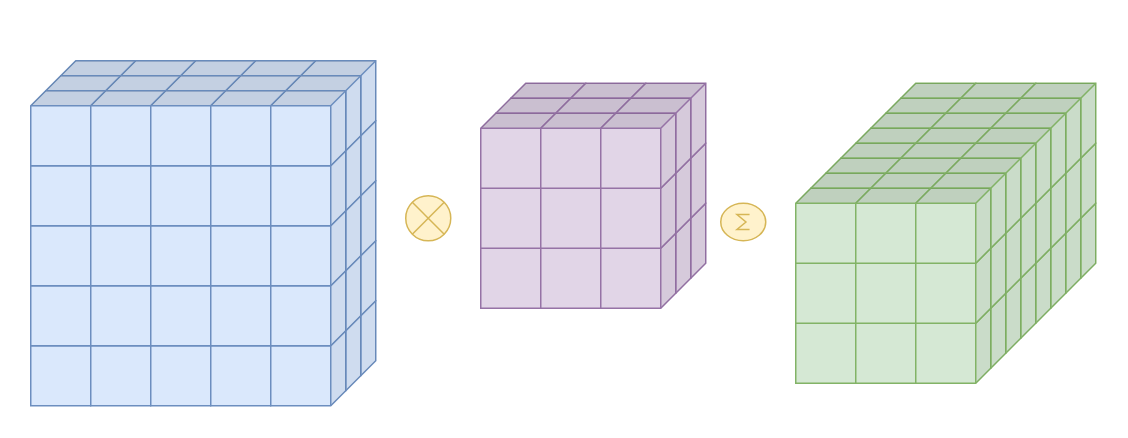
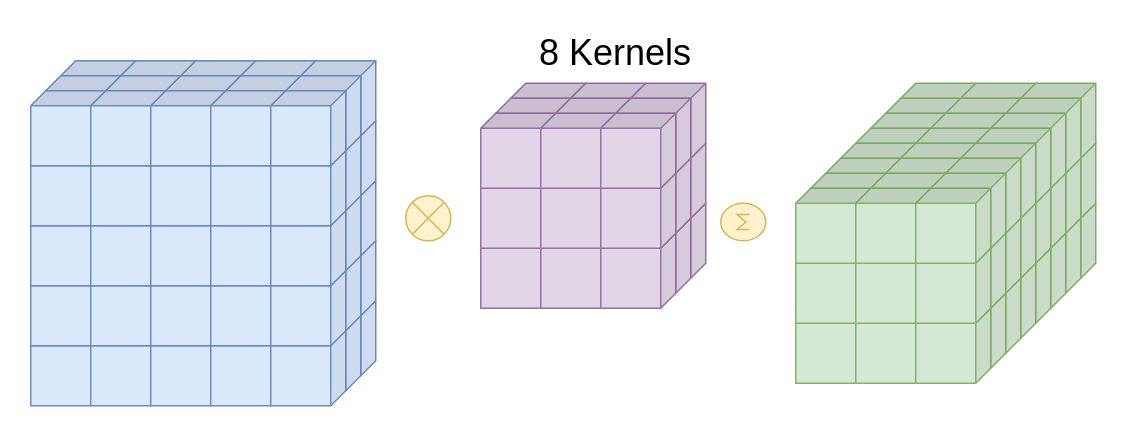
node "8 Kernels": added
